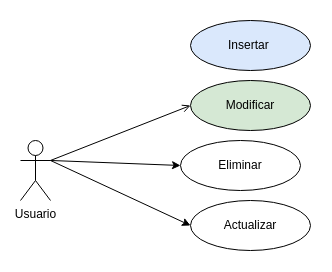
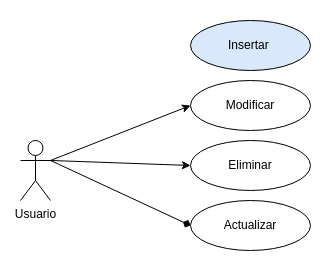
node "Modificar": fillcolor #d5e8d4 -> #ffffff
edge "Usuario" -> "Modificar": arrowhead open -> classic
node "Eliminar": moved (241, 166) -> (251, 166)
edge "Usuario" -> "Actualizar": arrowhead classic -> diamond
